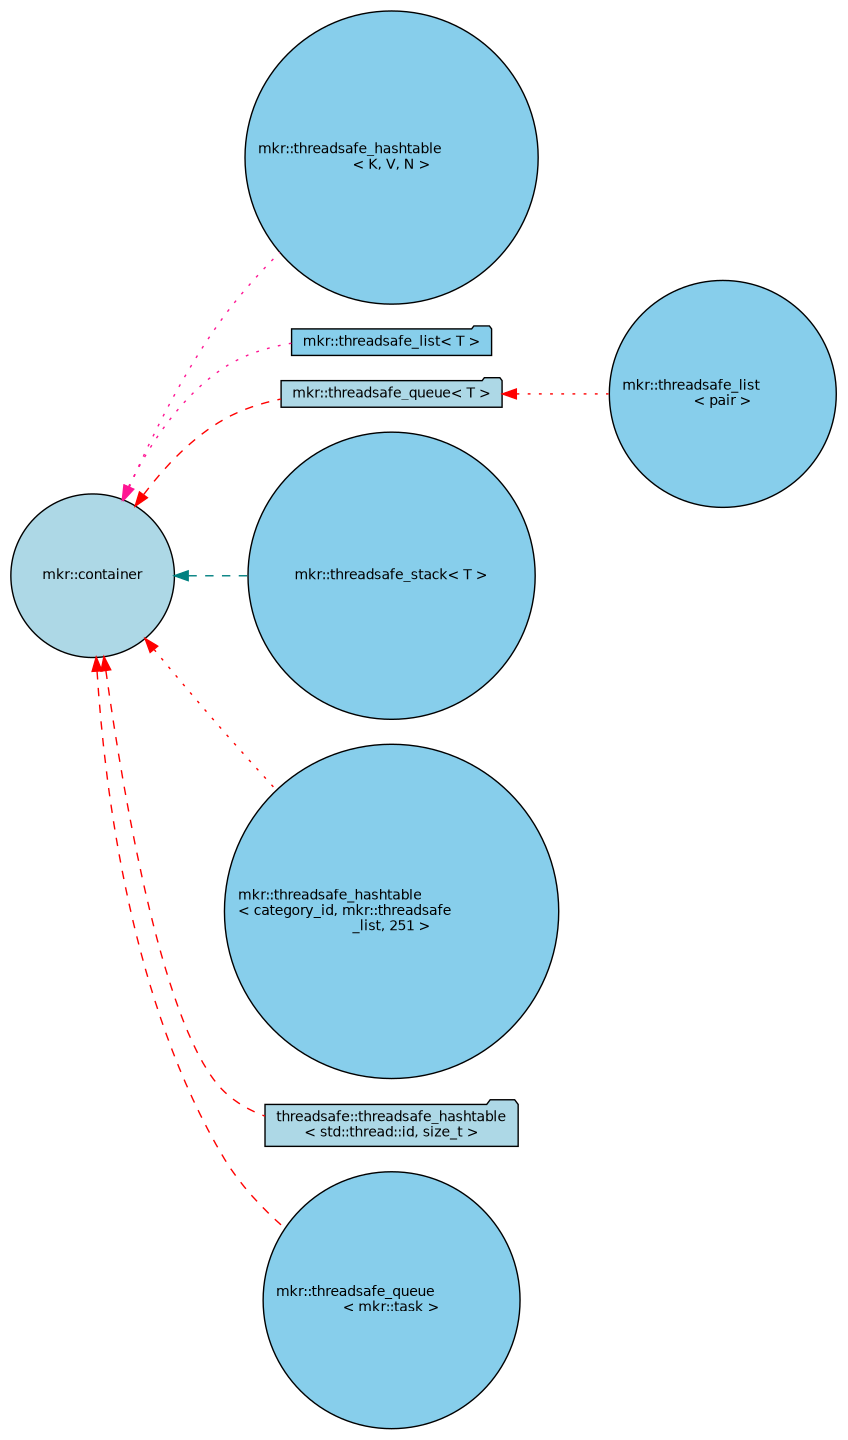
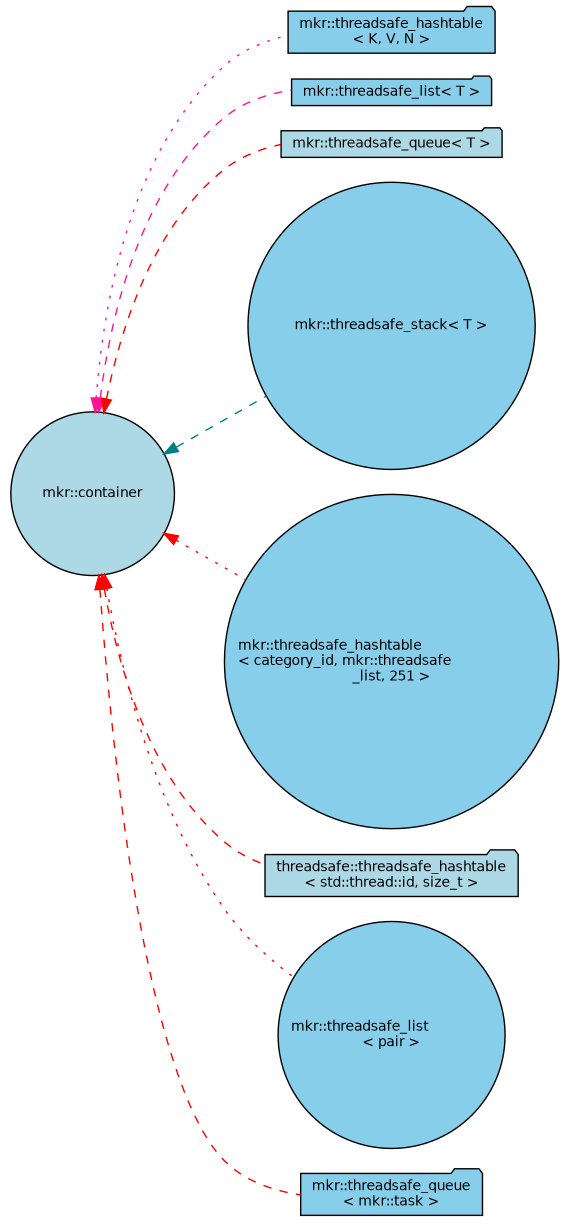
node "mkr::threadsafe_hashtable < K, V, N >": shape circle -> folder
edge "mkr::threadsafe_list< T >" -> "mkr::container": style dotted -> dashed
edge "mkr::threadsafe_list < pair >" -> "mkr::threadsafe_queue< T >": now "mkr::threadsafe_list < pair >" -> "mkr::container"
node "mkr::threadsafe_queue < mkr::task >": shape circle -> folder
